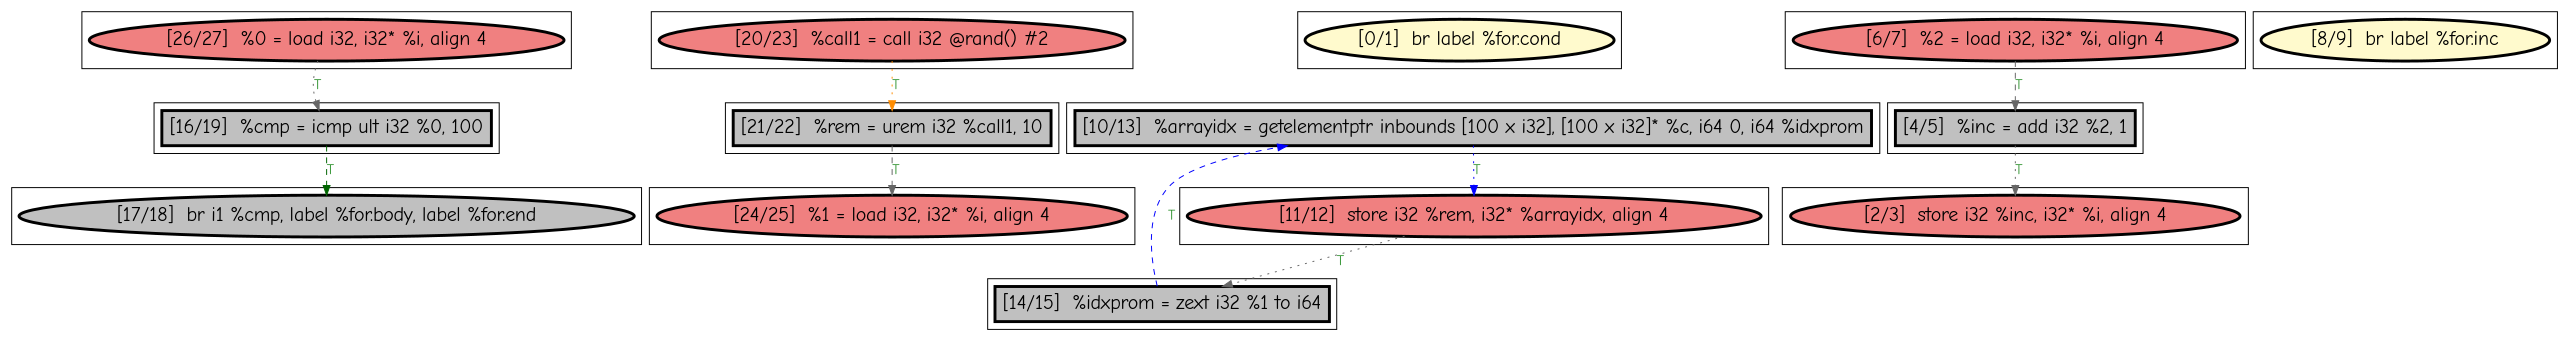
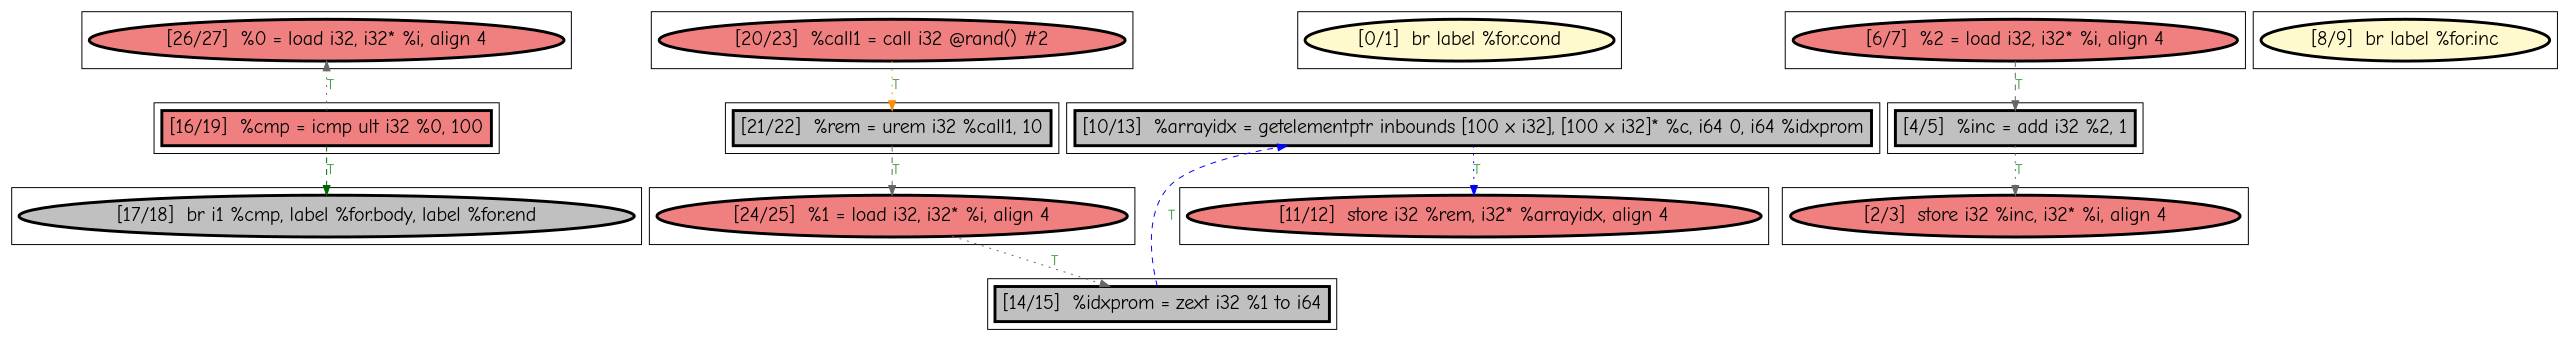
edge "[26/27]  %0 = load i32, i32* %i, align 4" -> "[16/19]  %cmp = icmp ult i32 %0, 100": reversed
node "[16/19]  %cmp = icmp ult i32 %0, 100": fillcolor grey -> lightcoral
edge "[11/12]  store i32 %rem, i32* %arrayidx, align 4" -> "[14/15]  %idxprom = zext i32 %1 to i64": now "[24/25]  %1 = load i32, i32* %i, align 4" -> "[14/15]  %idxprom = zext i32 %1 to i64"
